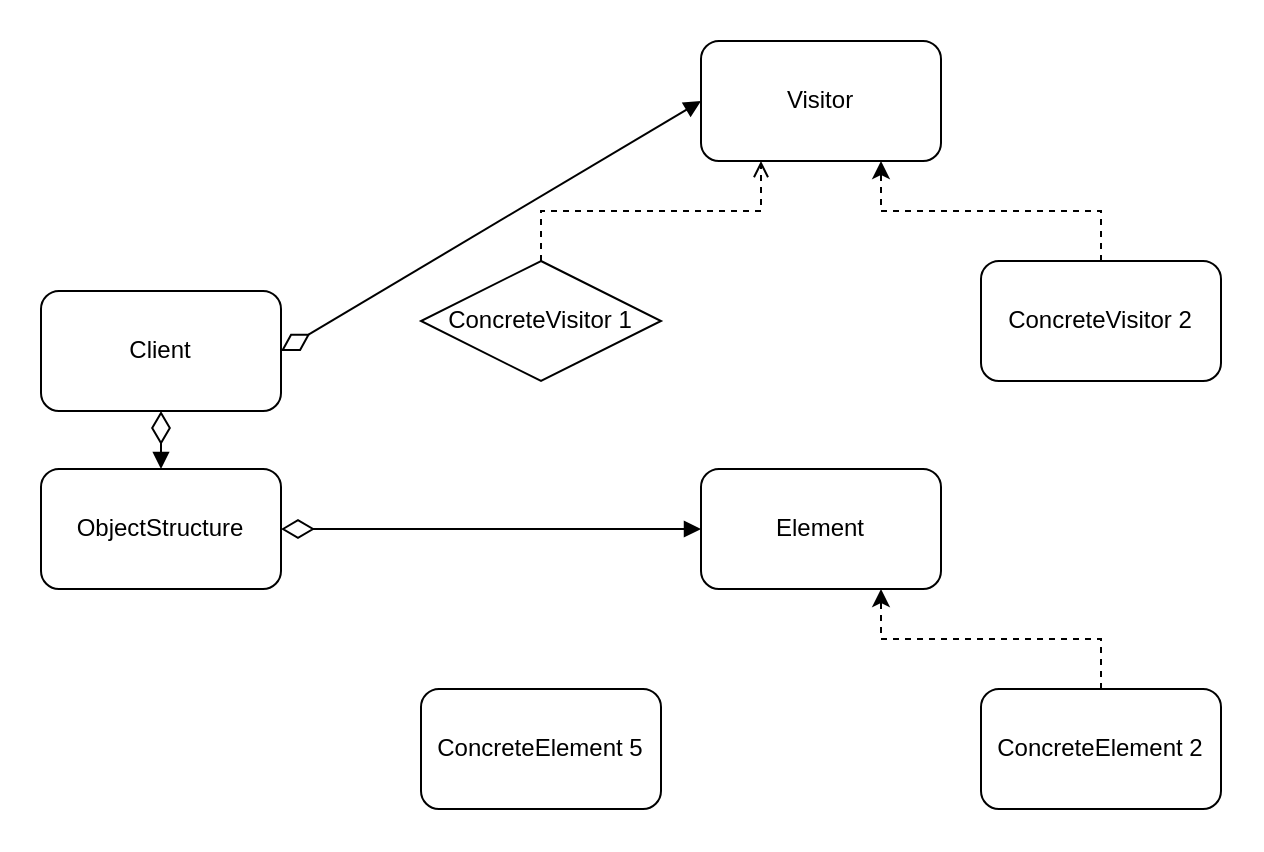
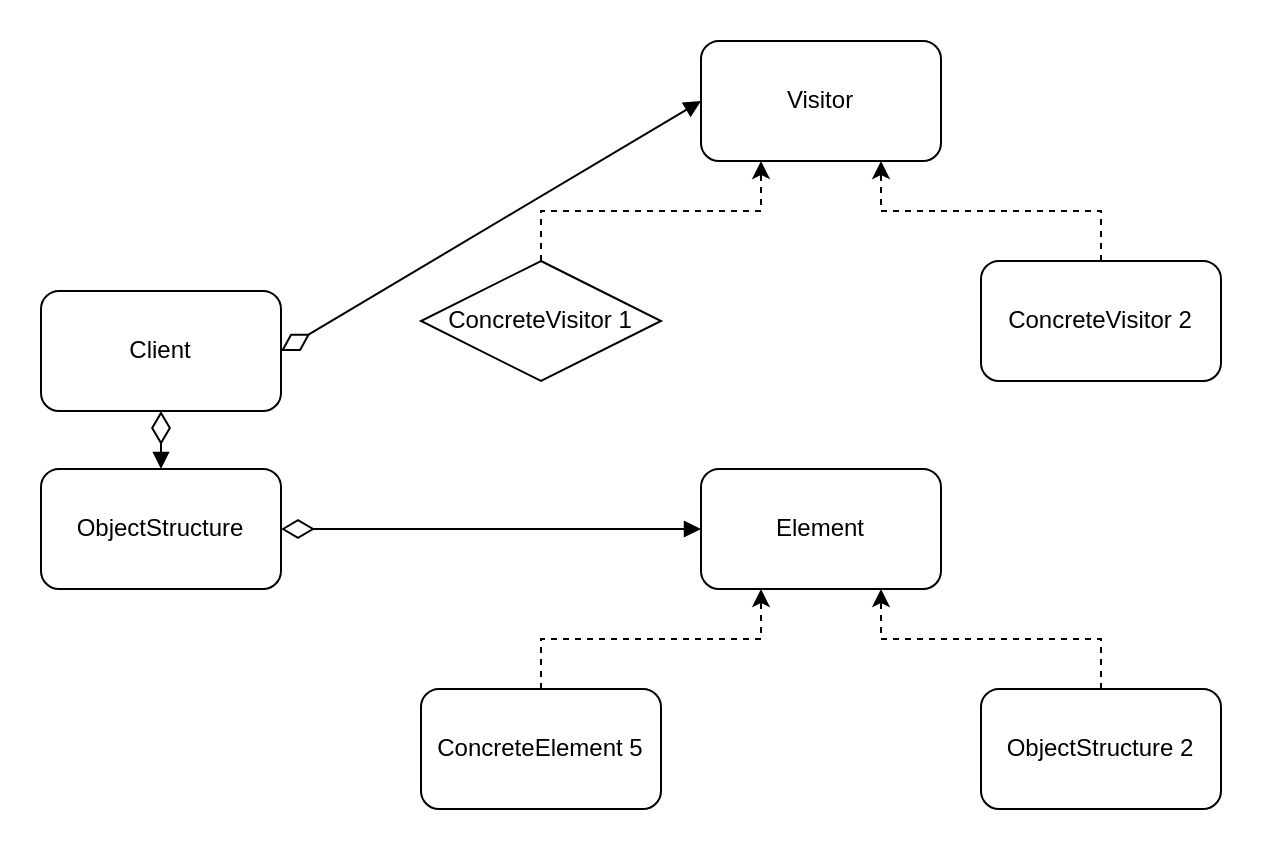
edge "ConcreteVisitor 1" -> "Visitor": arrowhead open -> classic
edge "ConcreteElement 5" -> "Element": added
node "ConcreteElement 2": label "ConcreteElement 2" -> "ObjectStructure 2"
